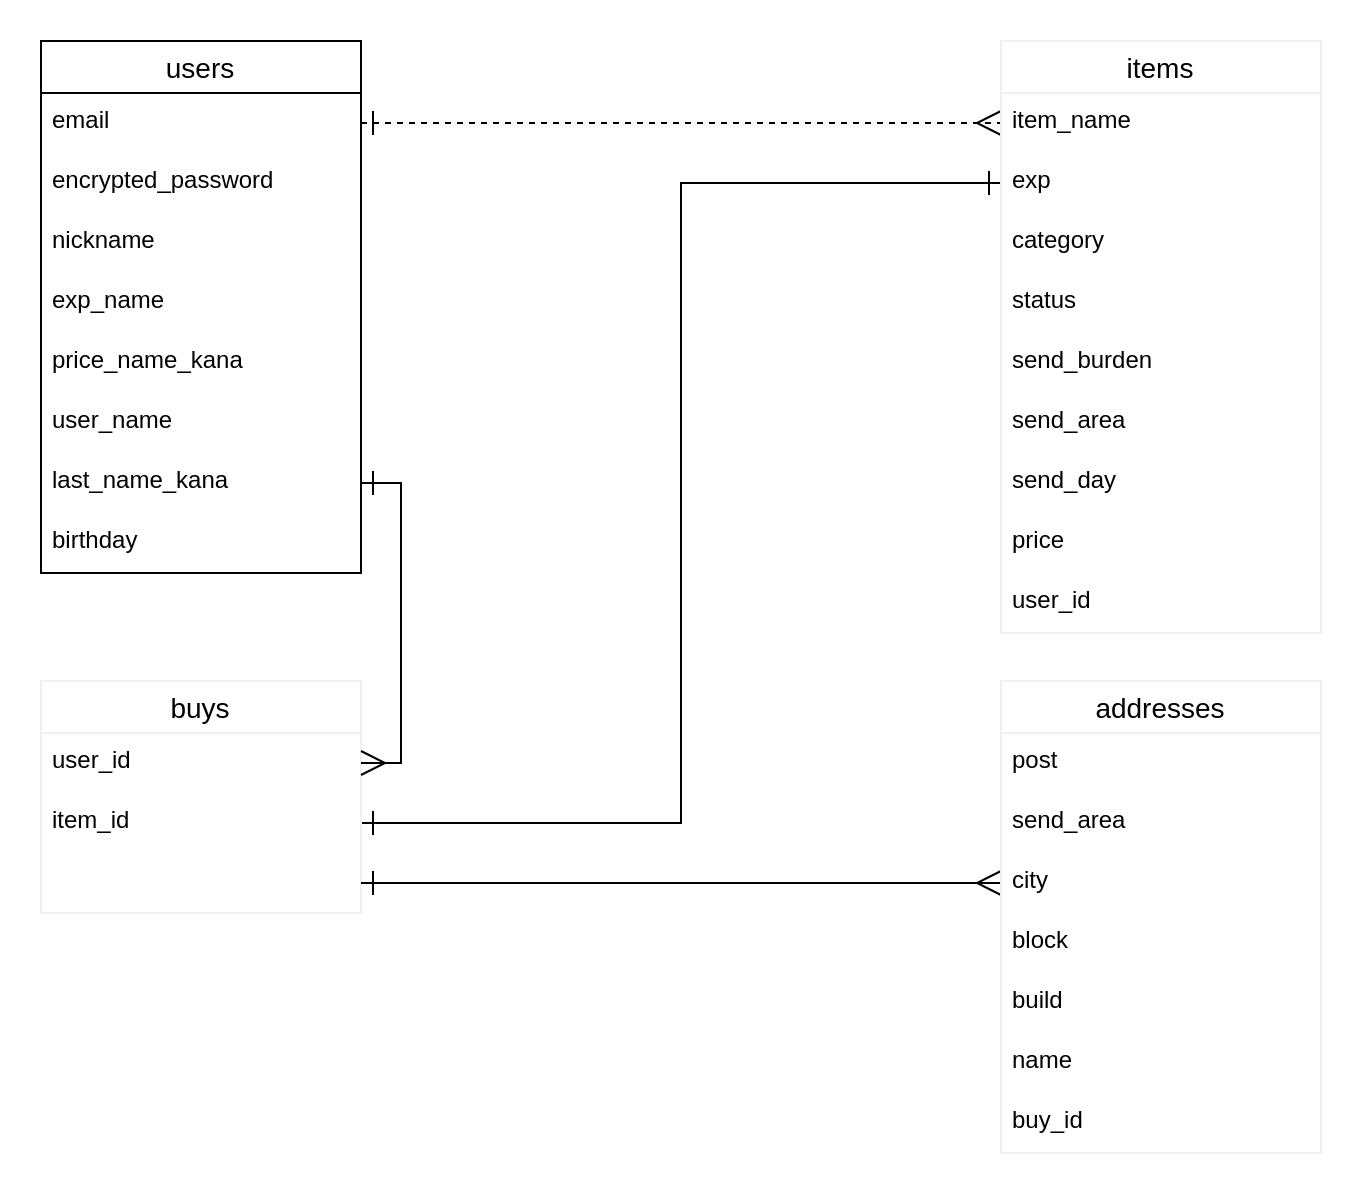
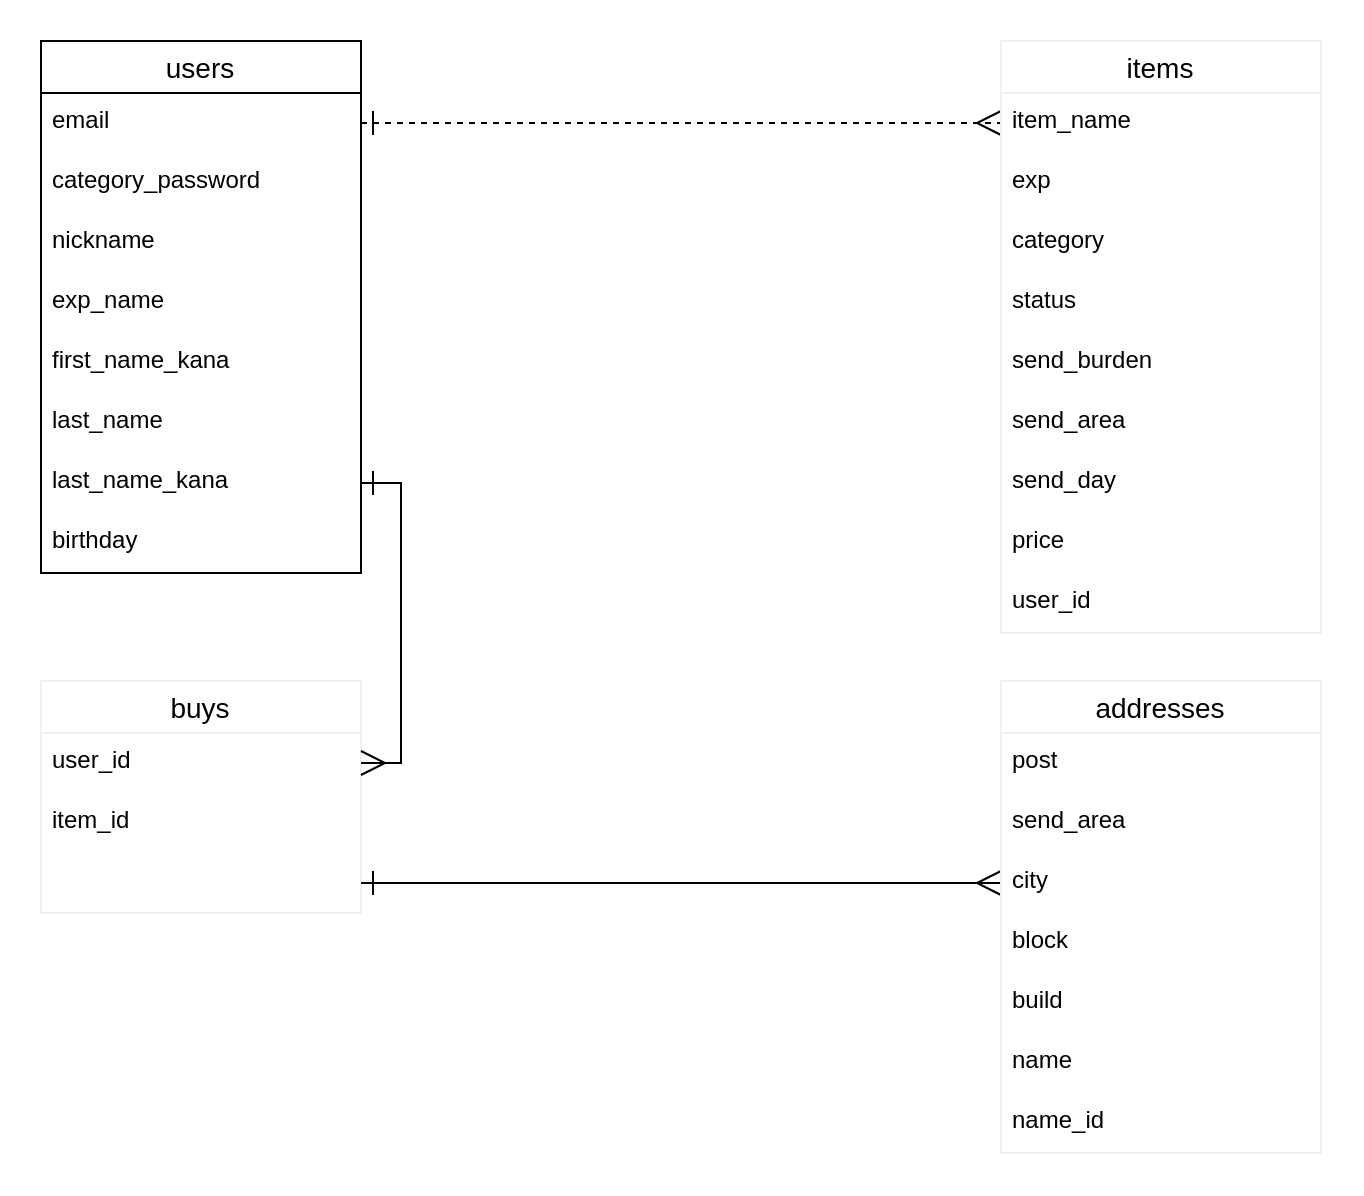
node "encrypted_password": label "encrypted_password" -> "category_password"
node "price_name_kana": label "price_name_kana" -> "first_name_kana"
node "user_name": label "user_name" -> "last_name"
edge "exp" -- "item_id": removed
node "buy_id": label "buy_id" -> "name_id"
